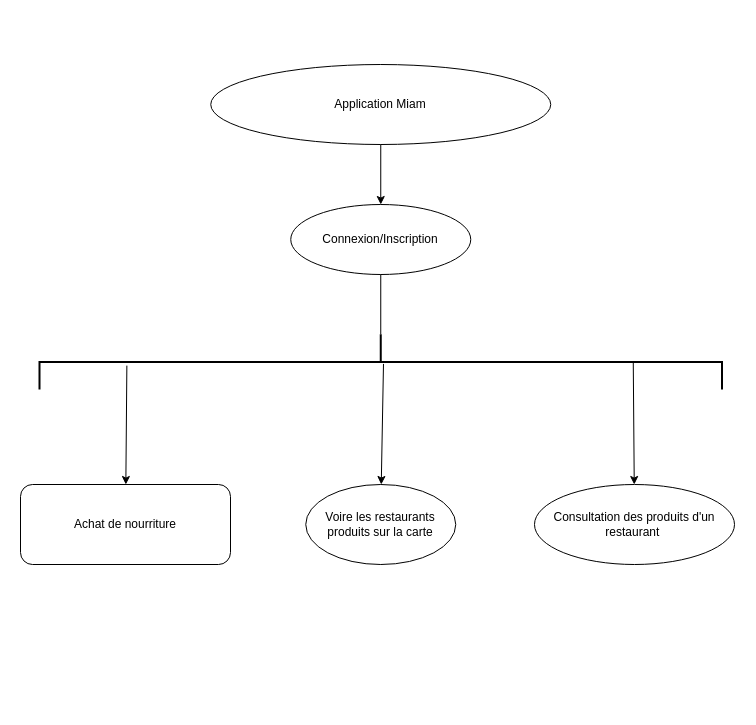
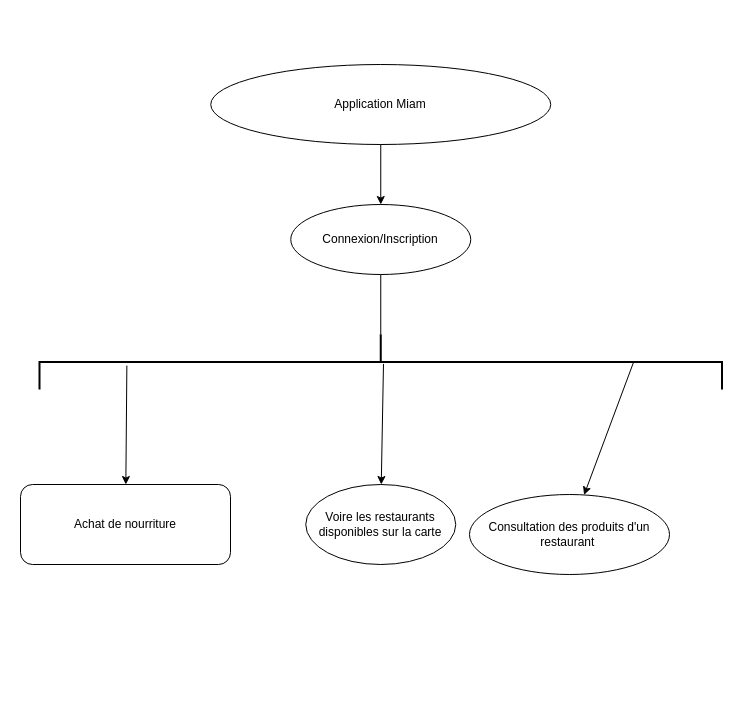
node "Voire les restaurants produits sur la carte": label "Voire les restaurants produits sur la carte" -> "Voire les restaurants disponibles sur la carte"
node "Consultation des produits d'un restaurant": moved (635, 525) -> (570, 535)
